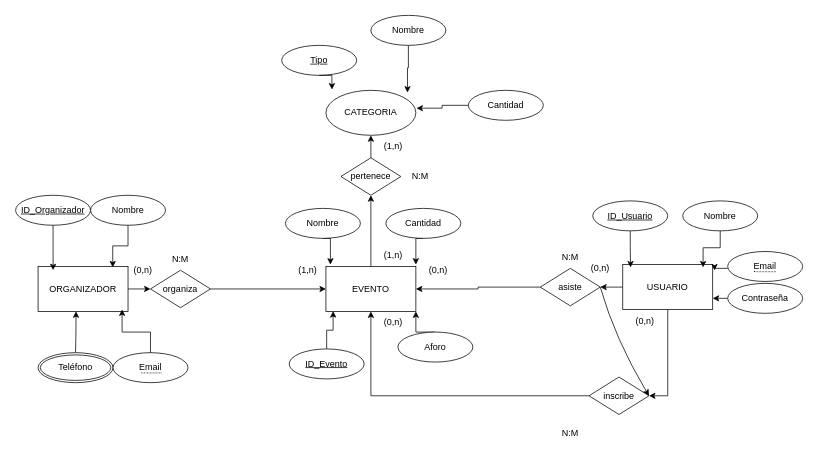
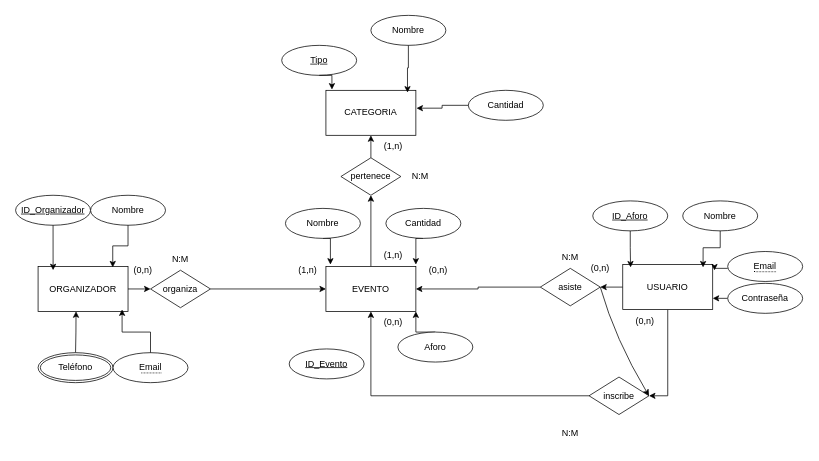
node "CATEGORIA": shape ellipse -> rectangle
node "ID_Usuario": label "ID_Usuario" -> "ID_Aforo"
edge "ID_Evento" -> "EVENTO": removed
